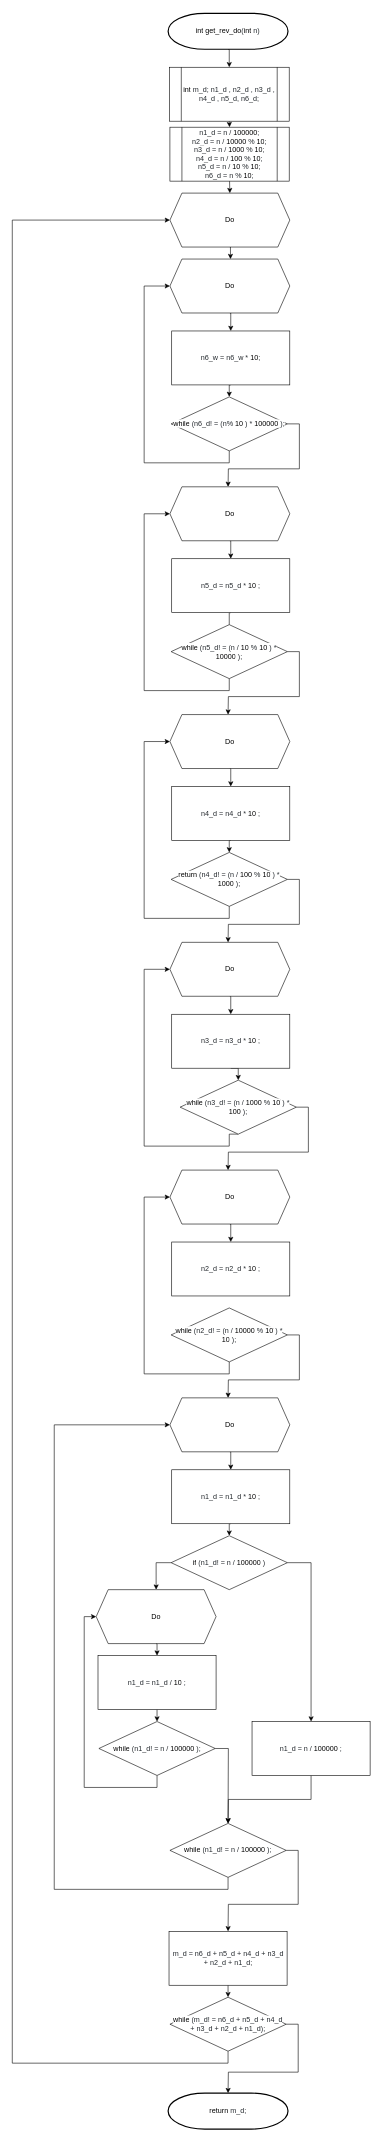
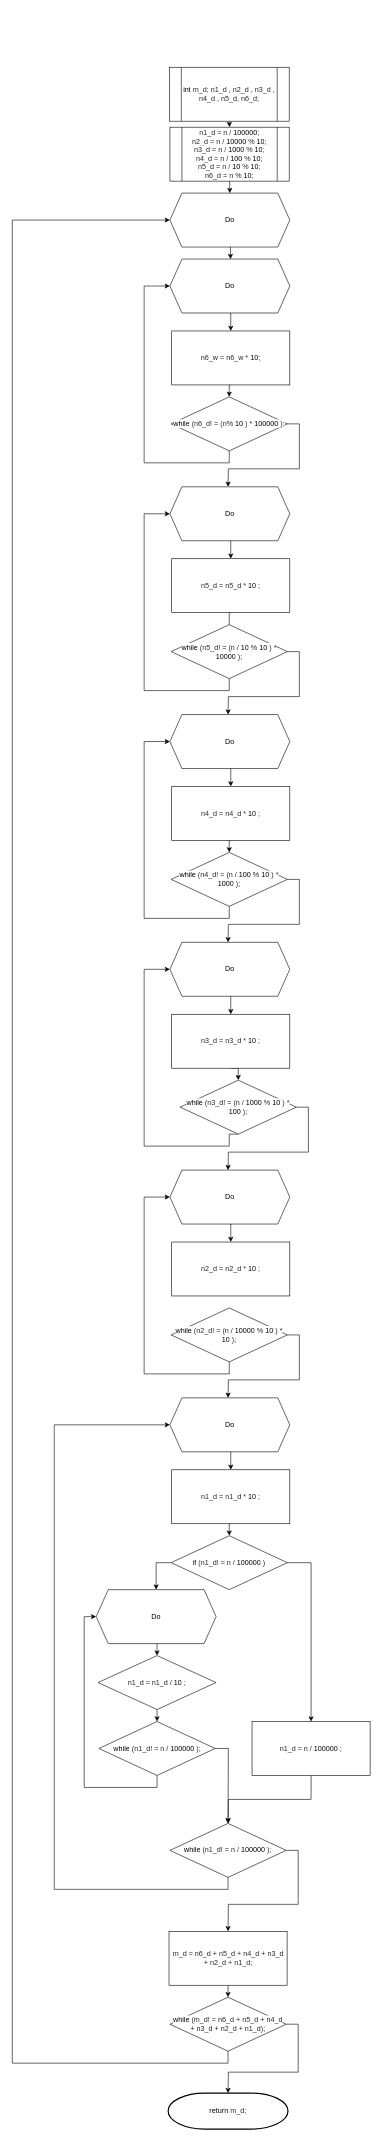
node "int get_rev_do(int n)": removed
edge "int get_rev_do(int n)" -> "int m_d; n1_d , n2_d , n3_d , n4_d , n5_d, n6_d;": removed
node "return (n4_d! = (n / 100 % 10 ) * 1000 );": label "return (n4_d! = (n / 100 % 10 ) * 1000 );" -> "while (n4_d! = (n / 100 % 10 ) * 1000 );"
node "n1_d = n1_d / 10 ;": shape rectangle -> diamond
